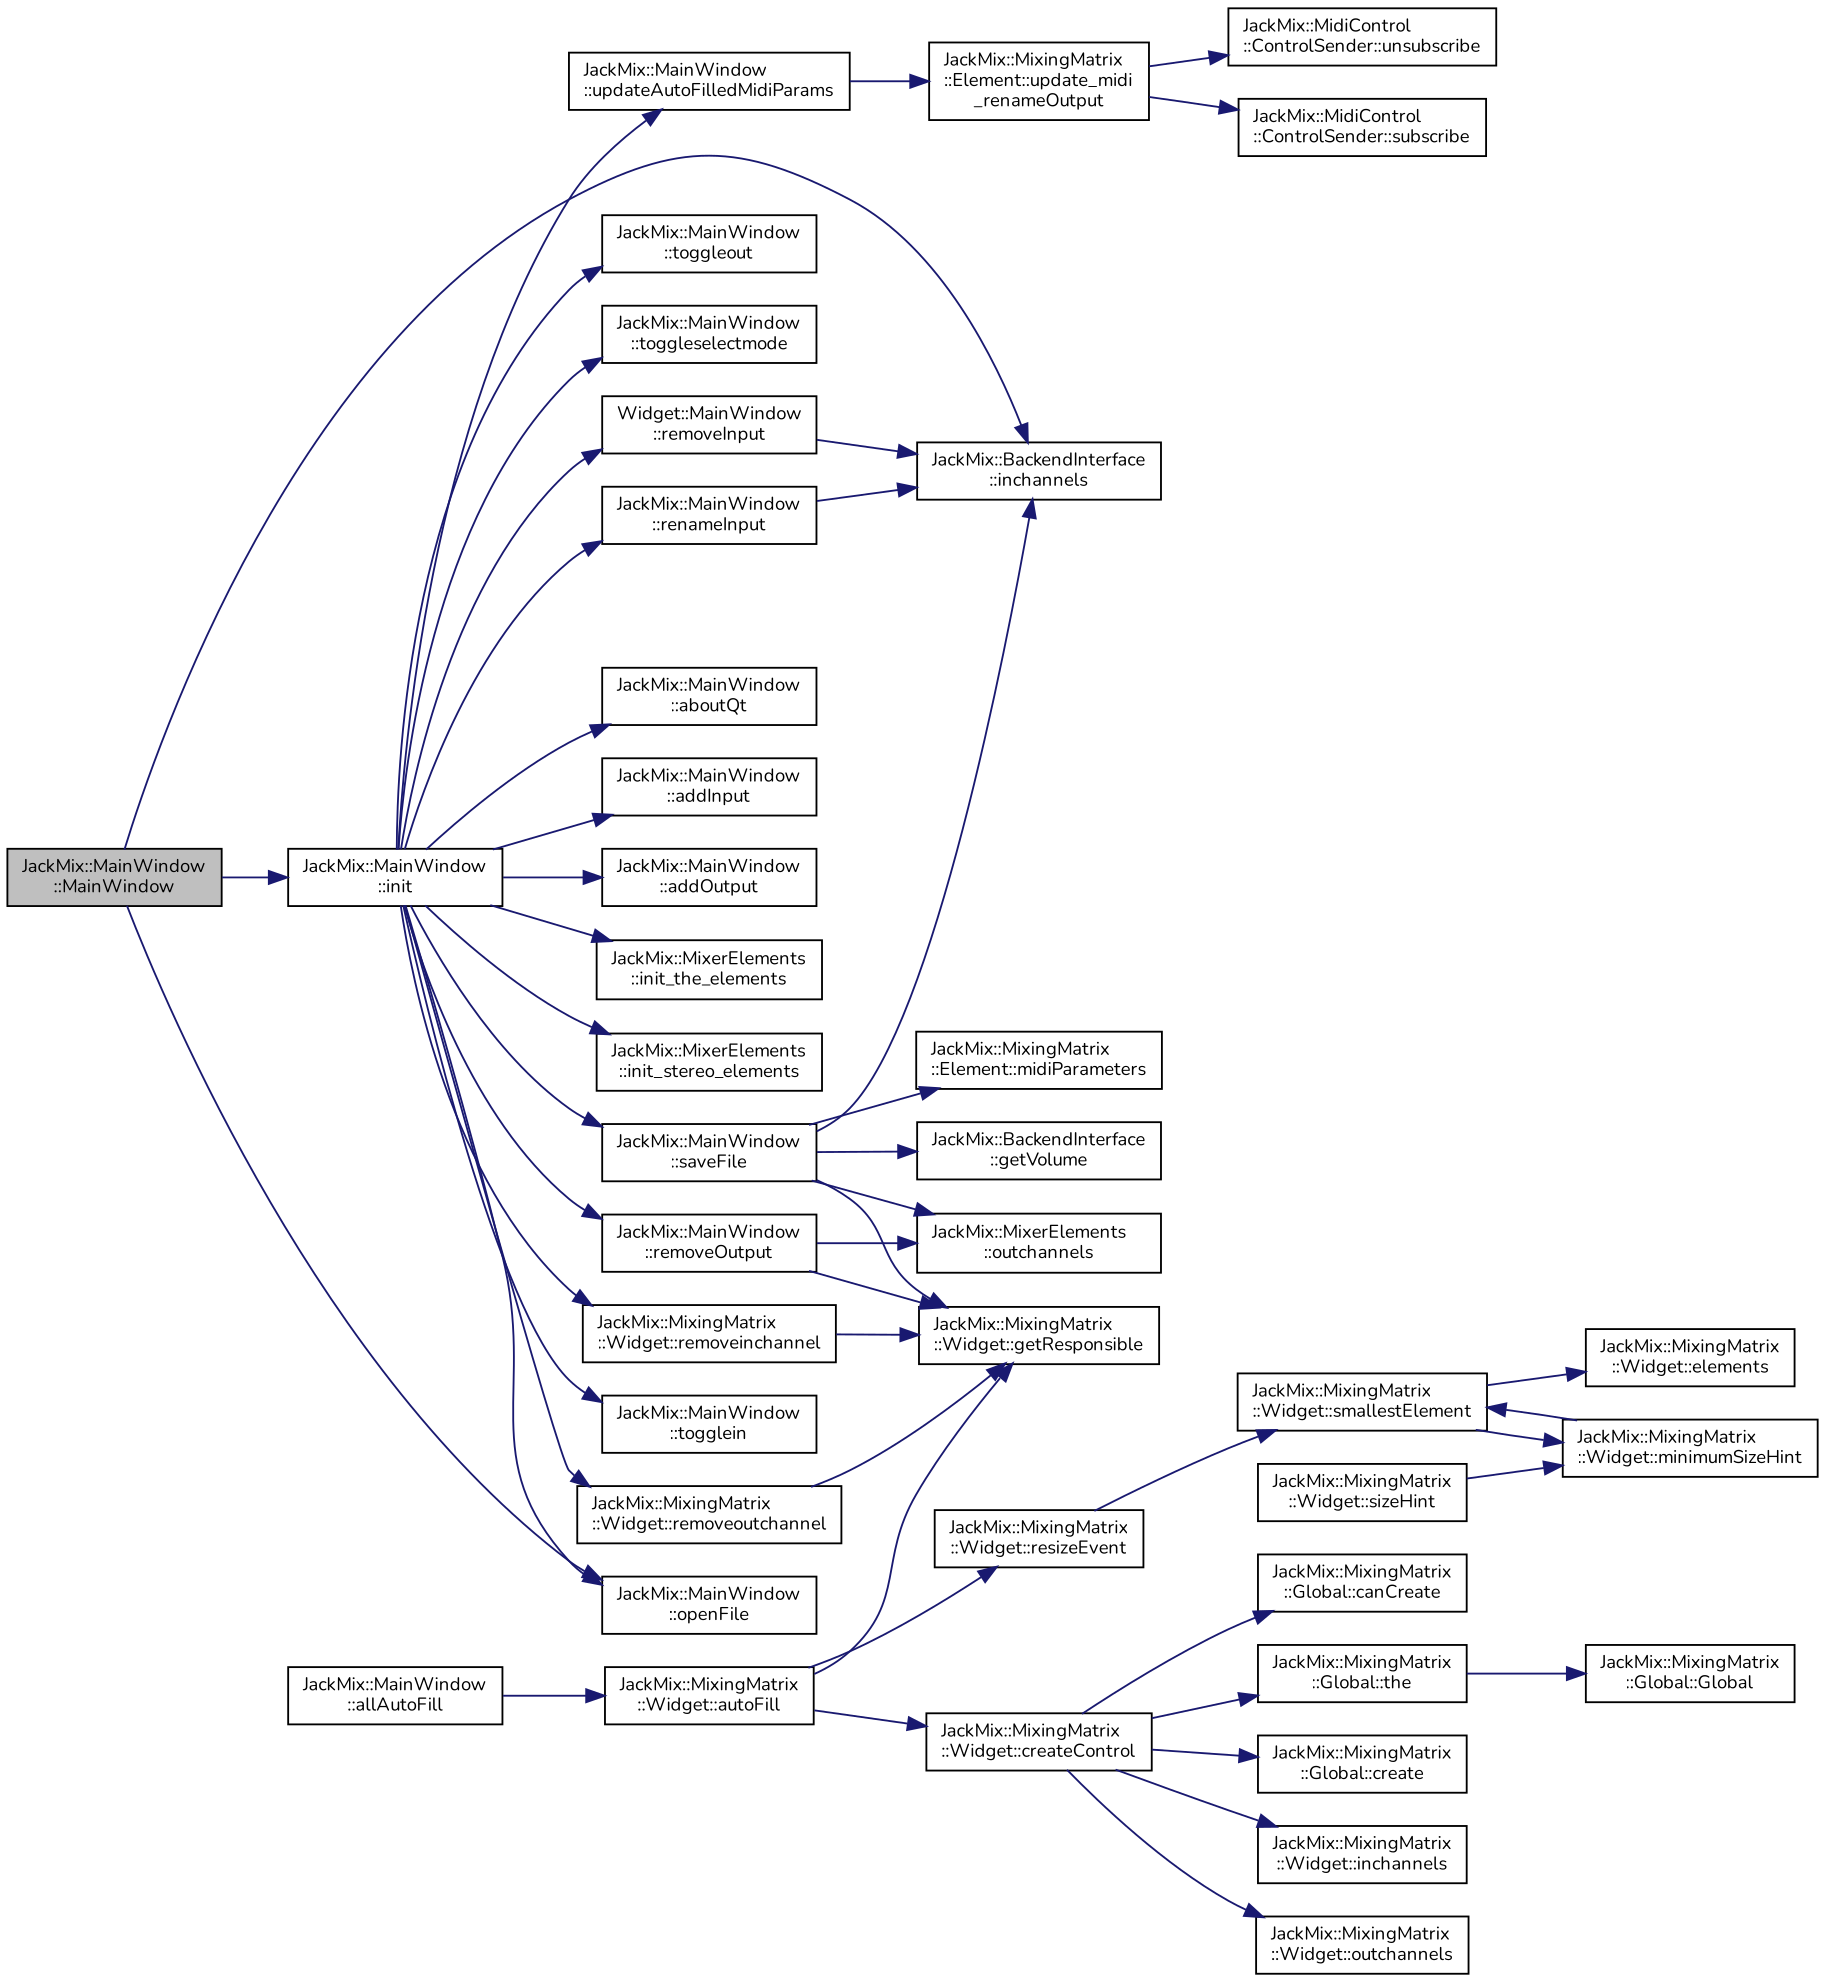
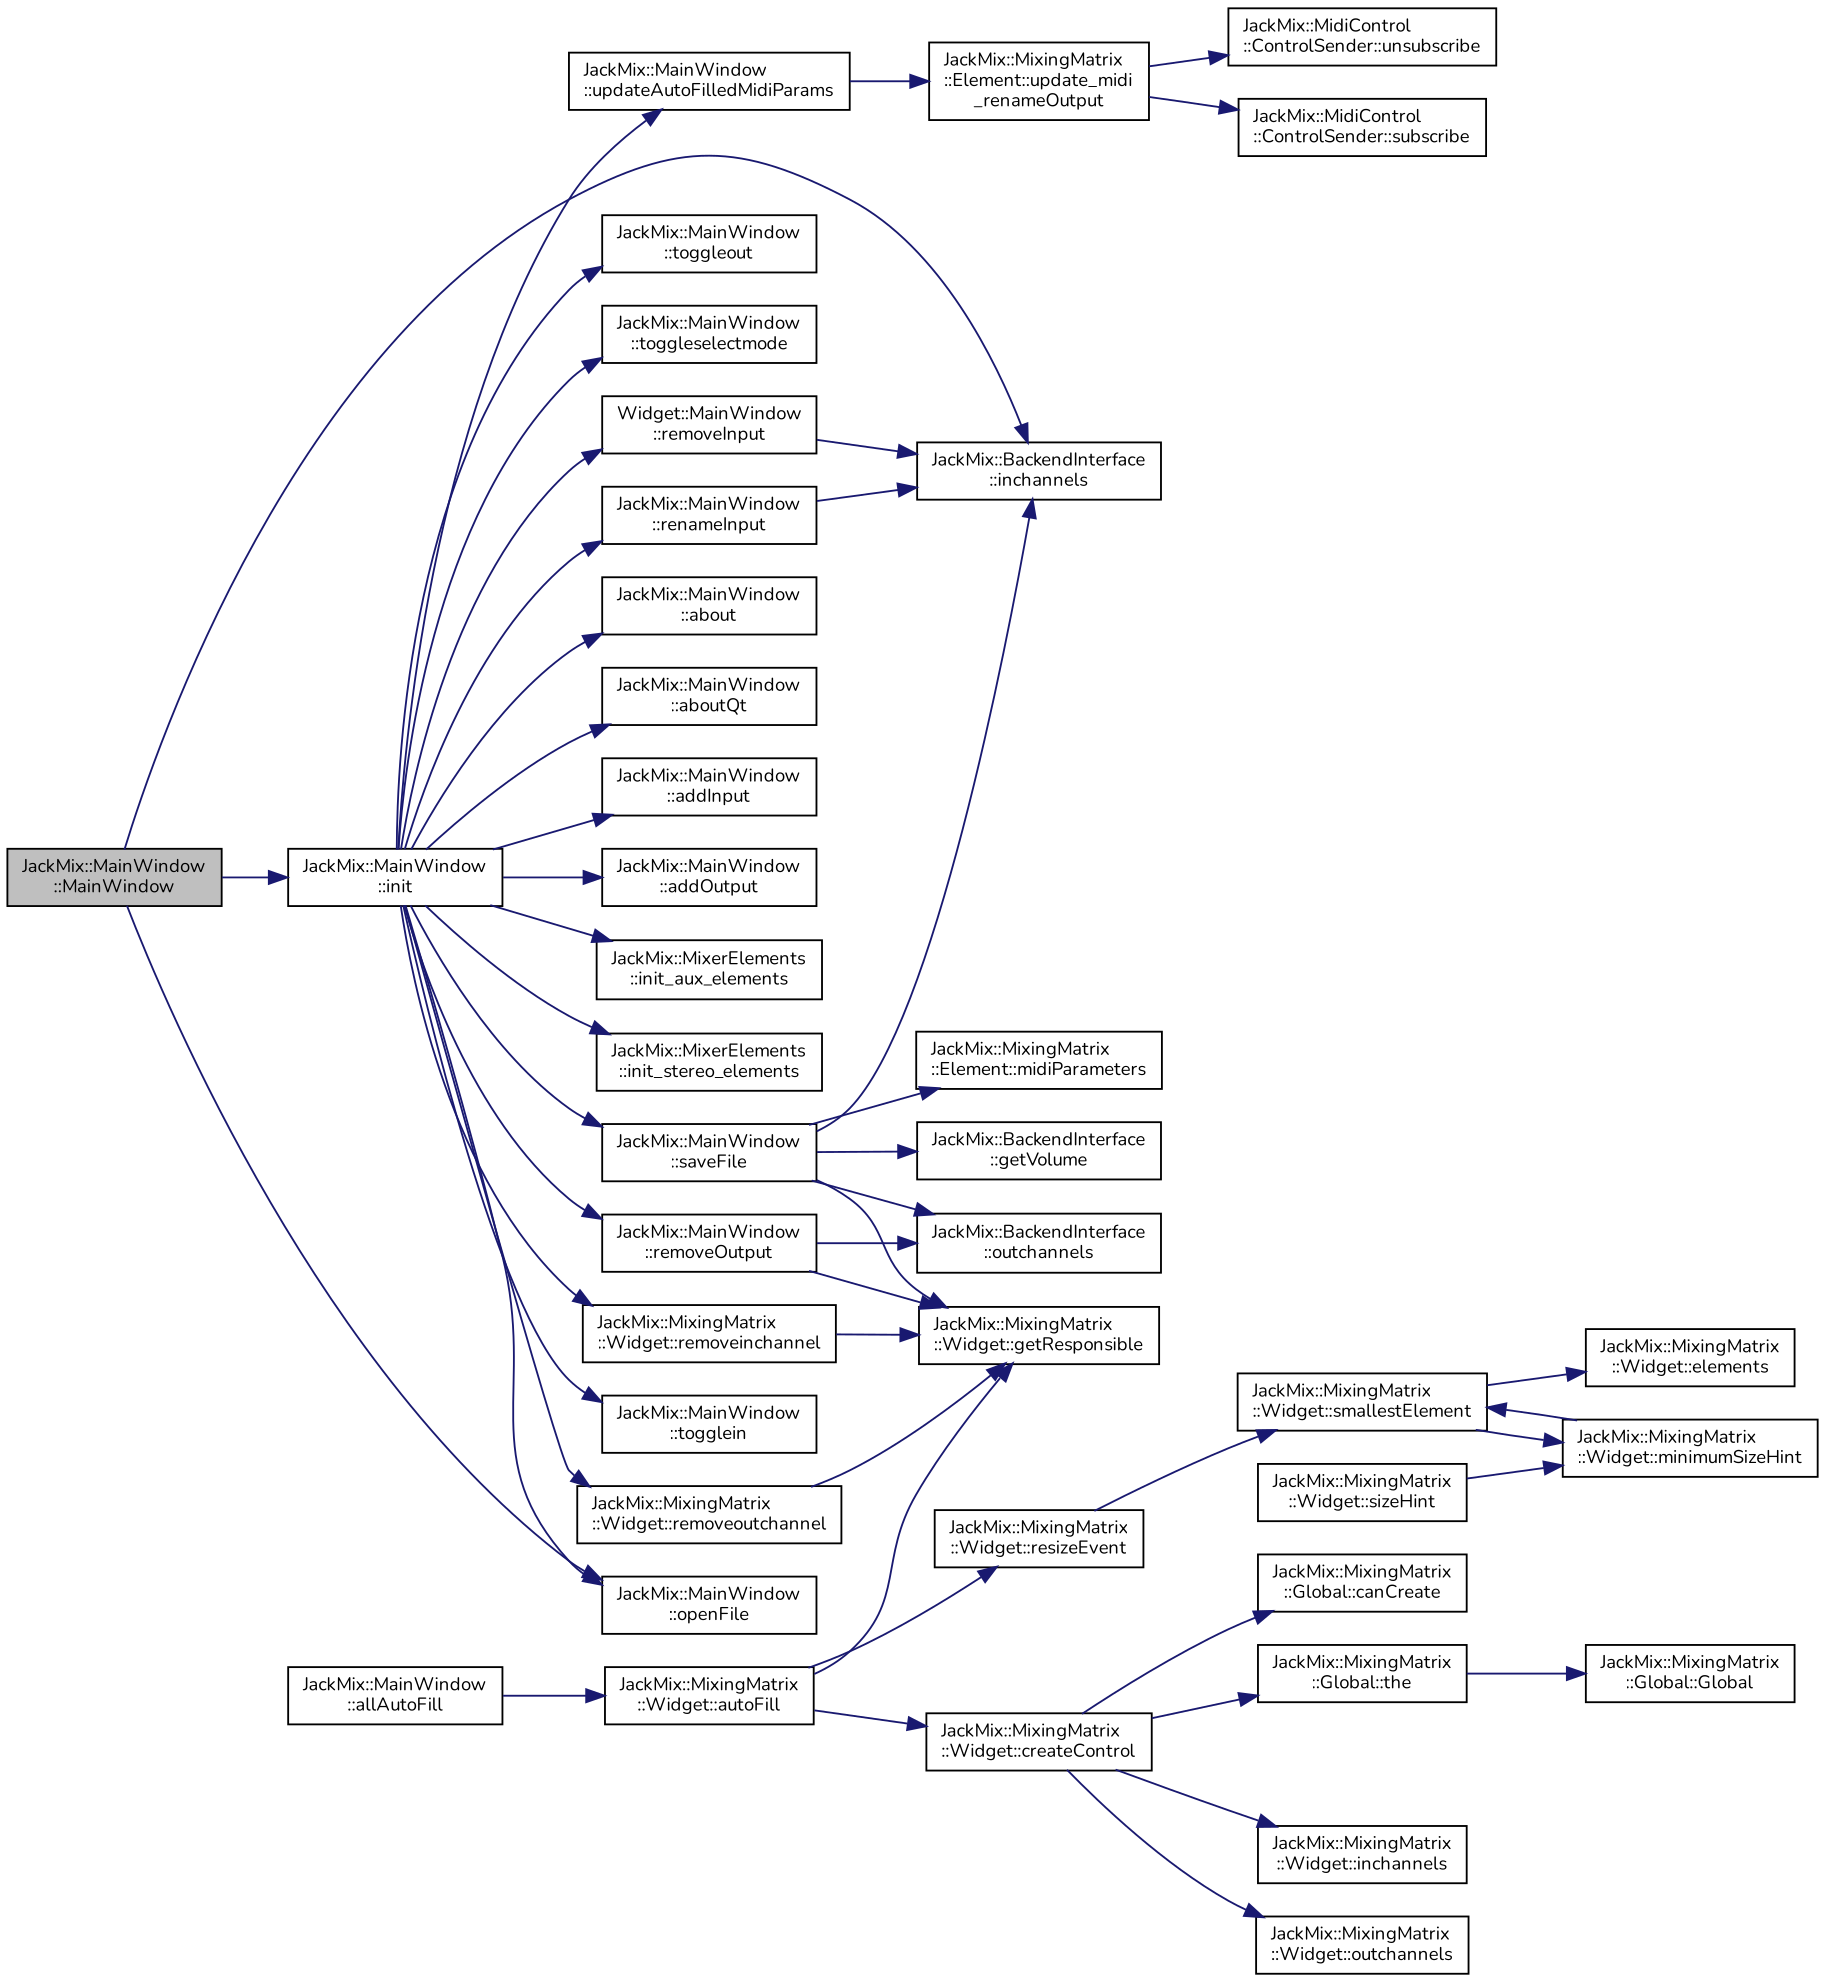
node "JackMix::MainWindow ::about": added
node "JackMix::MixerElements ::init_the_elements": label "JackMix::MixerElements ::init_the_elements" -> "JackMix::MixerElements ::init_aux_elements"
node "JackMix::MixerElements ::outchannels": label "JackMix::MixerElements ::outchannels" -> "JackMix::BackendInterface ::outchannels"
node "JackMix::MixingMatrix ::Global::create": removed
